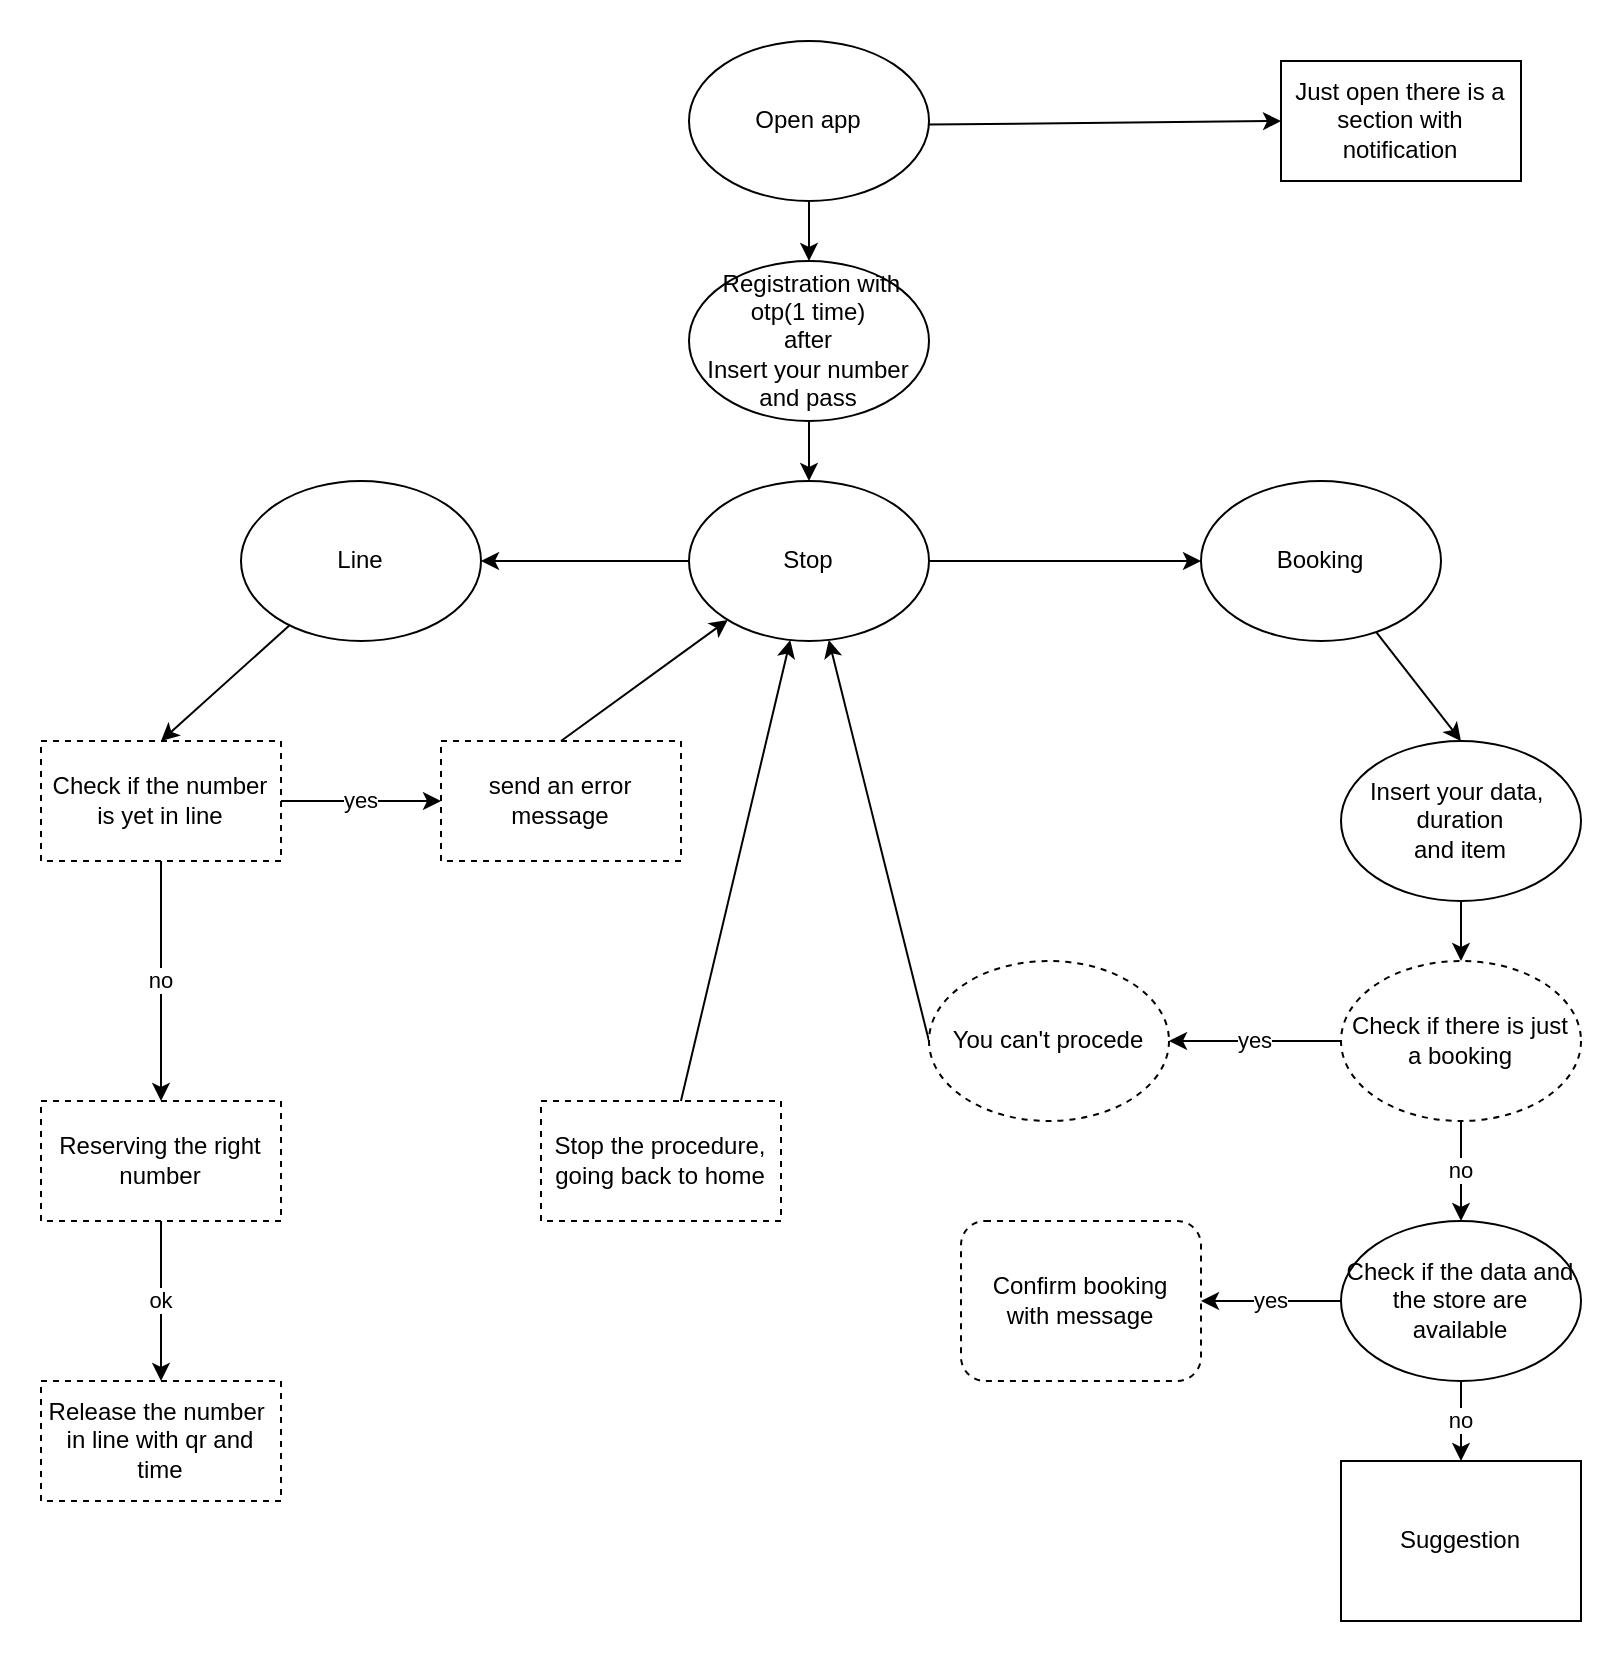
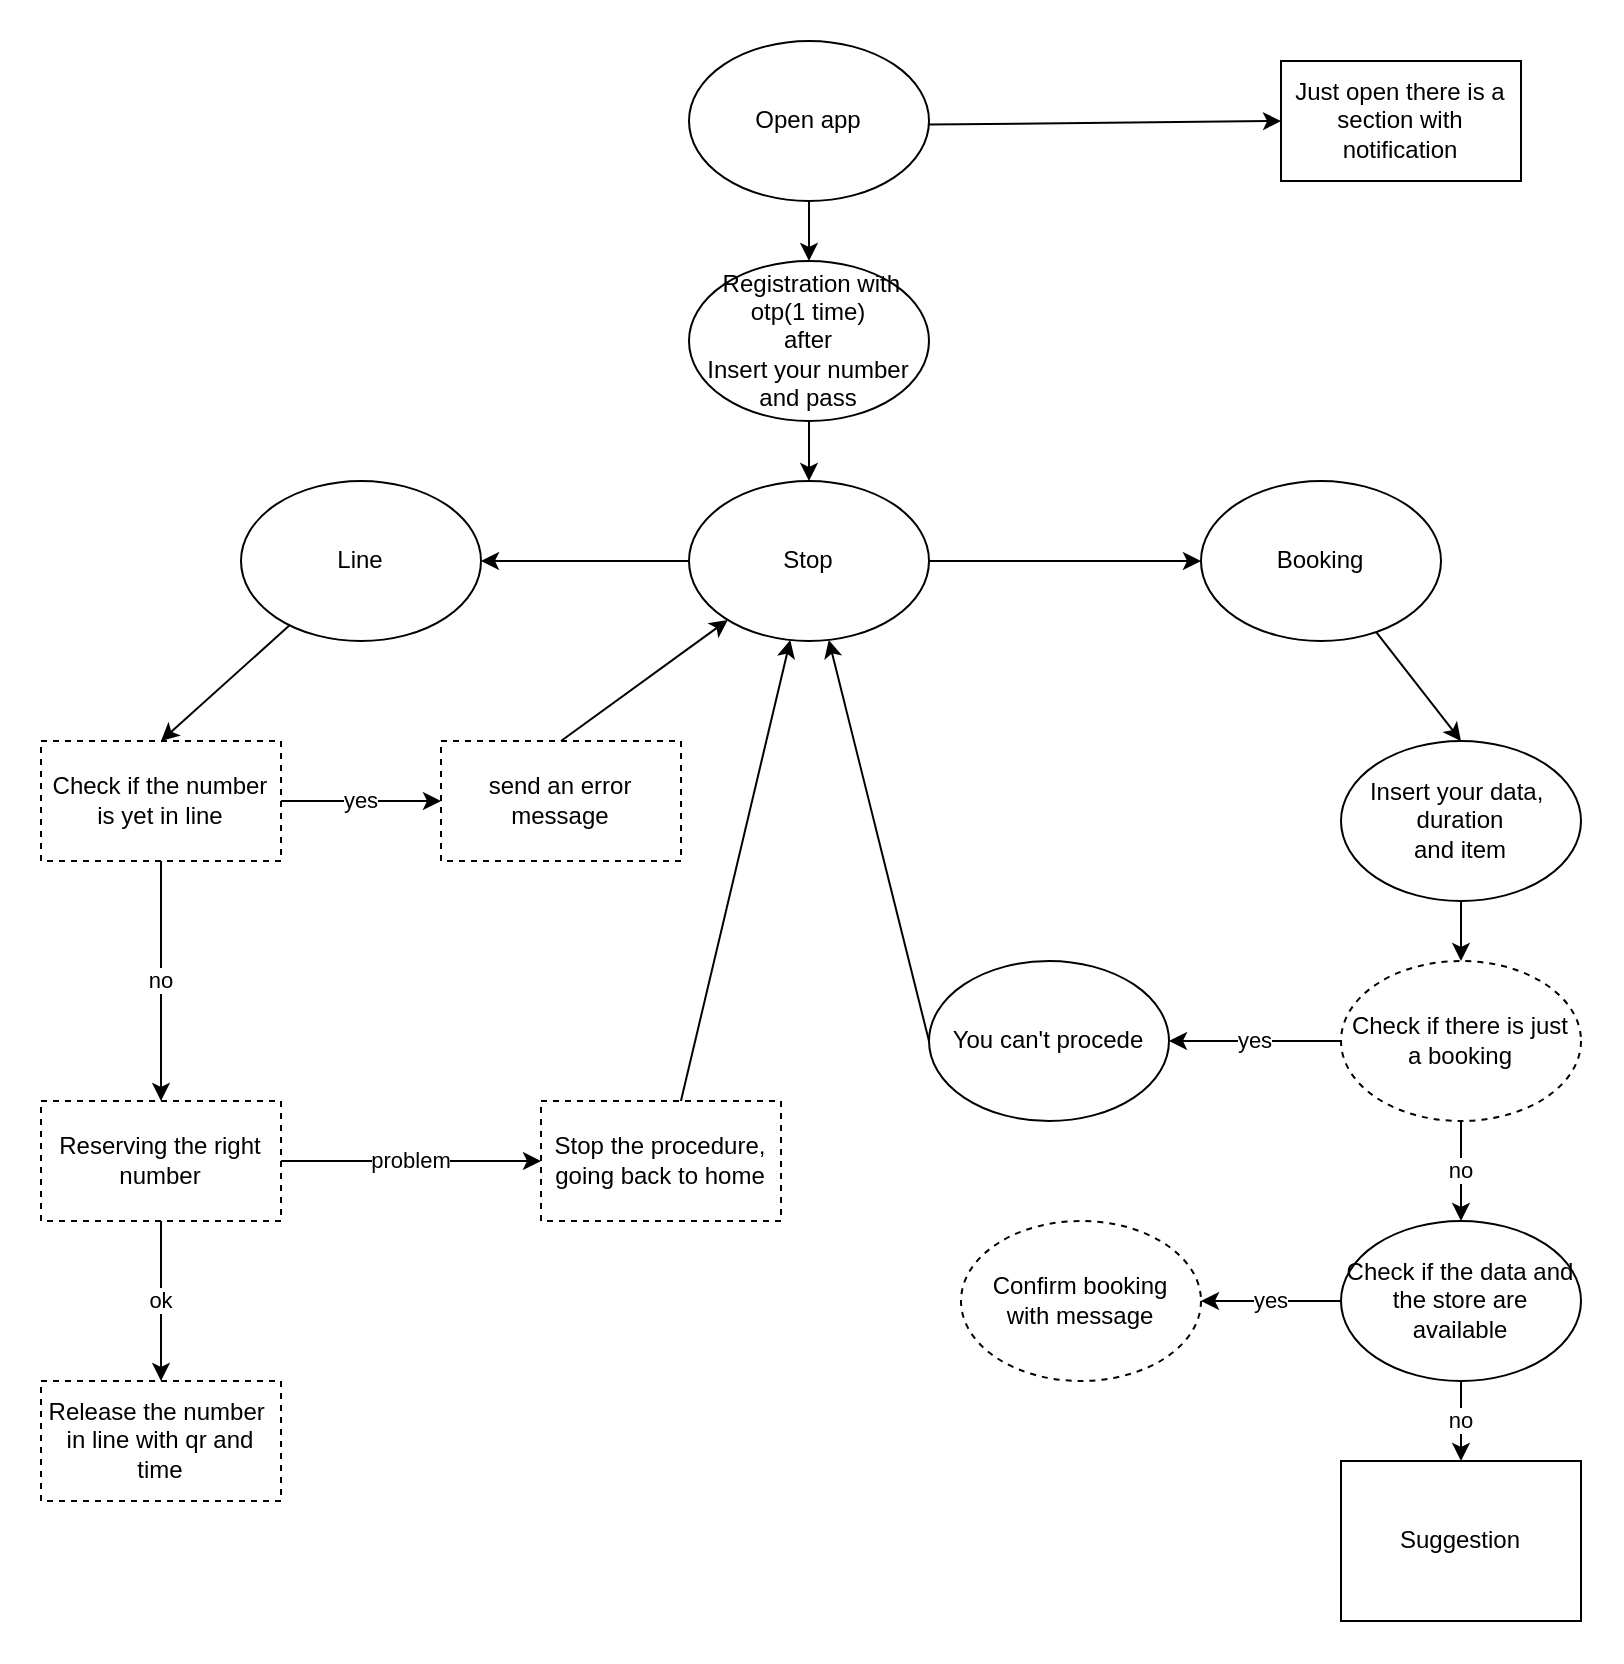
node "You can't procede": style dashed -> solid
edge "Reserving the right number" -> "Stop the procedure, going back to home": added, label "problem"
node "Confirm booking with message": shape rounded rectangle -> ellipse
